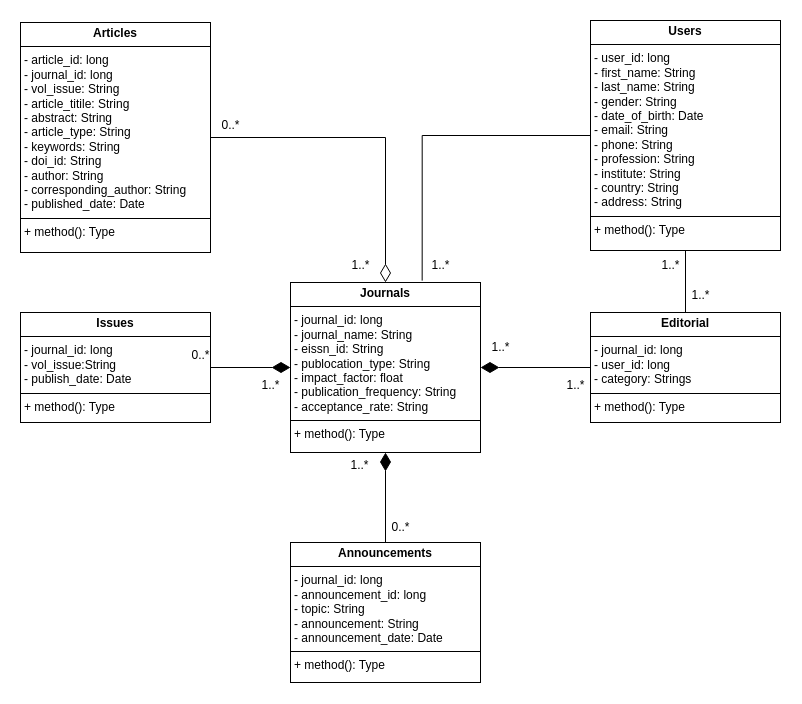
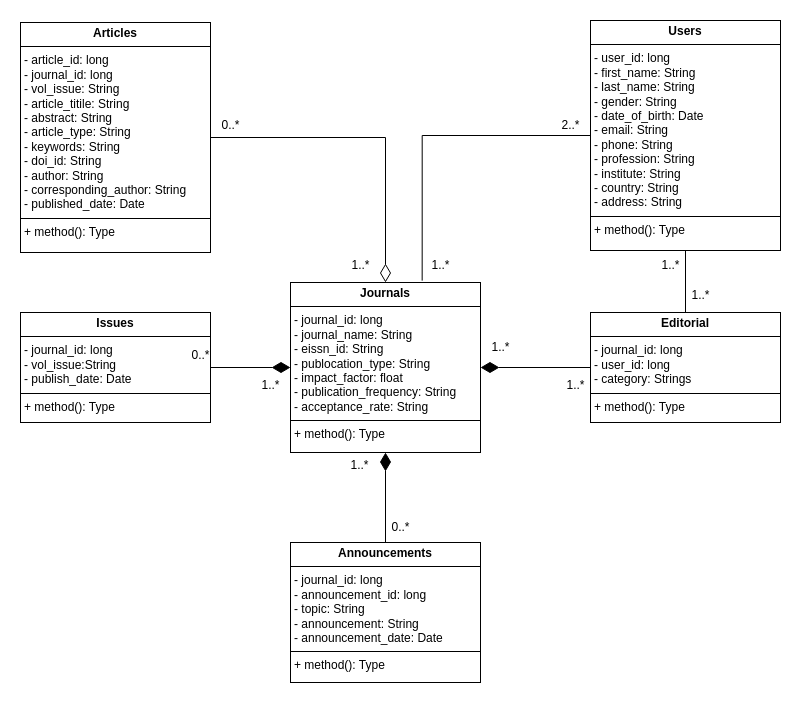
node "2..*": added
